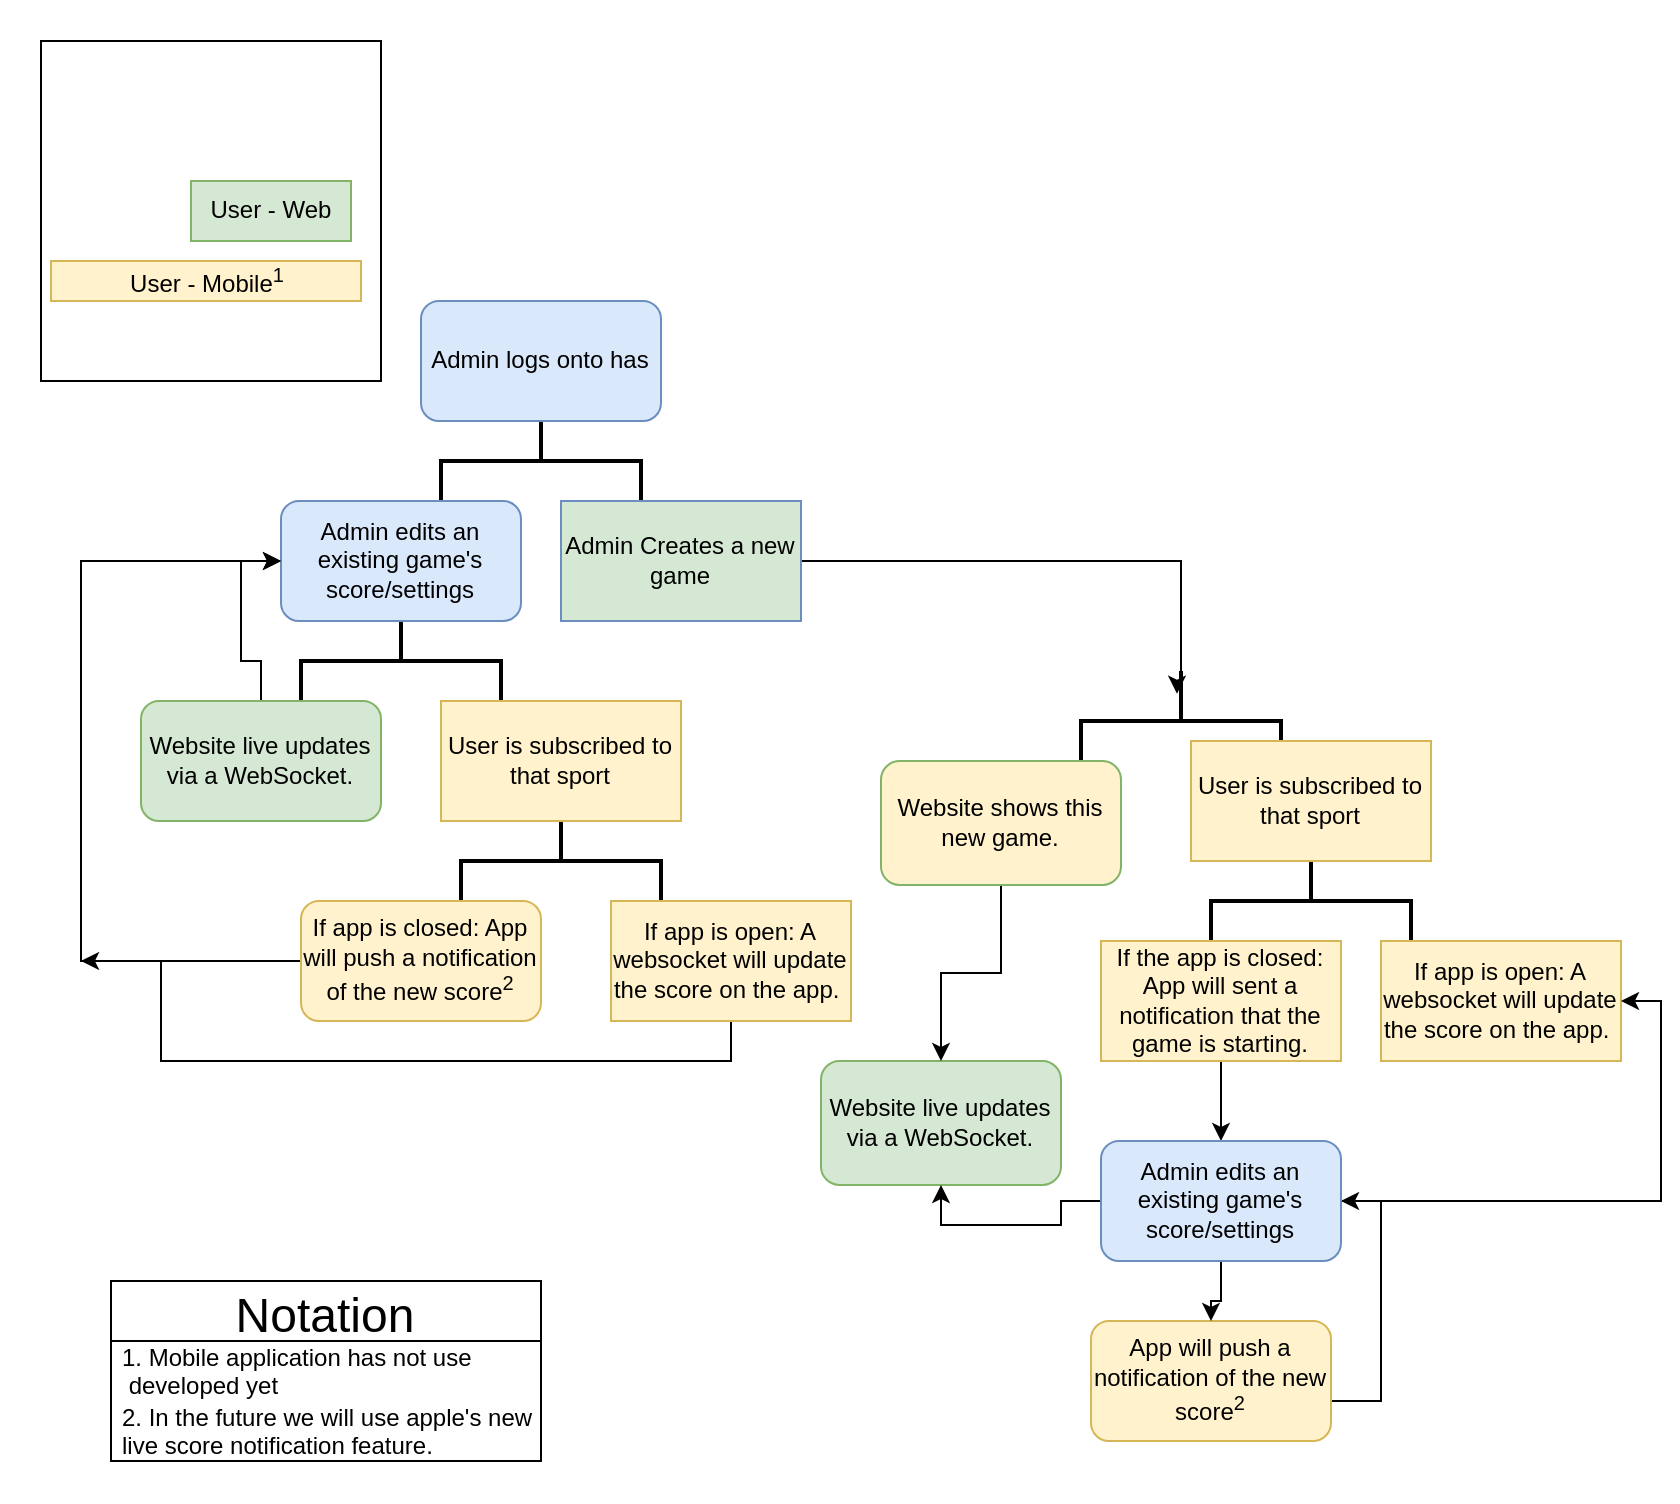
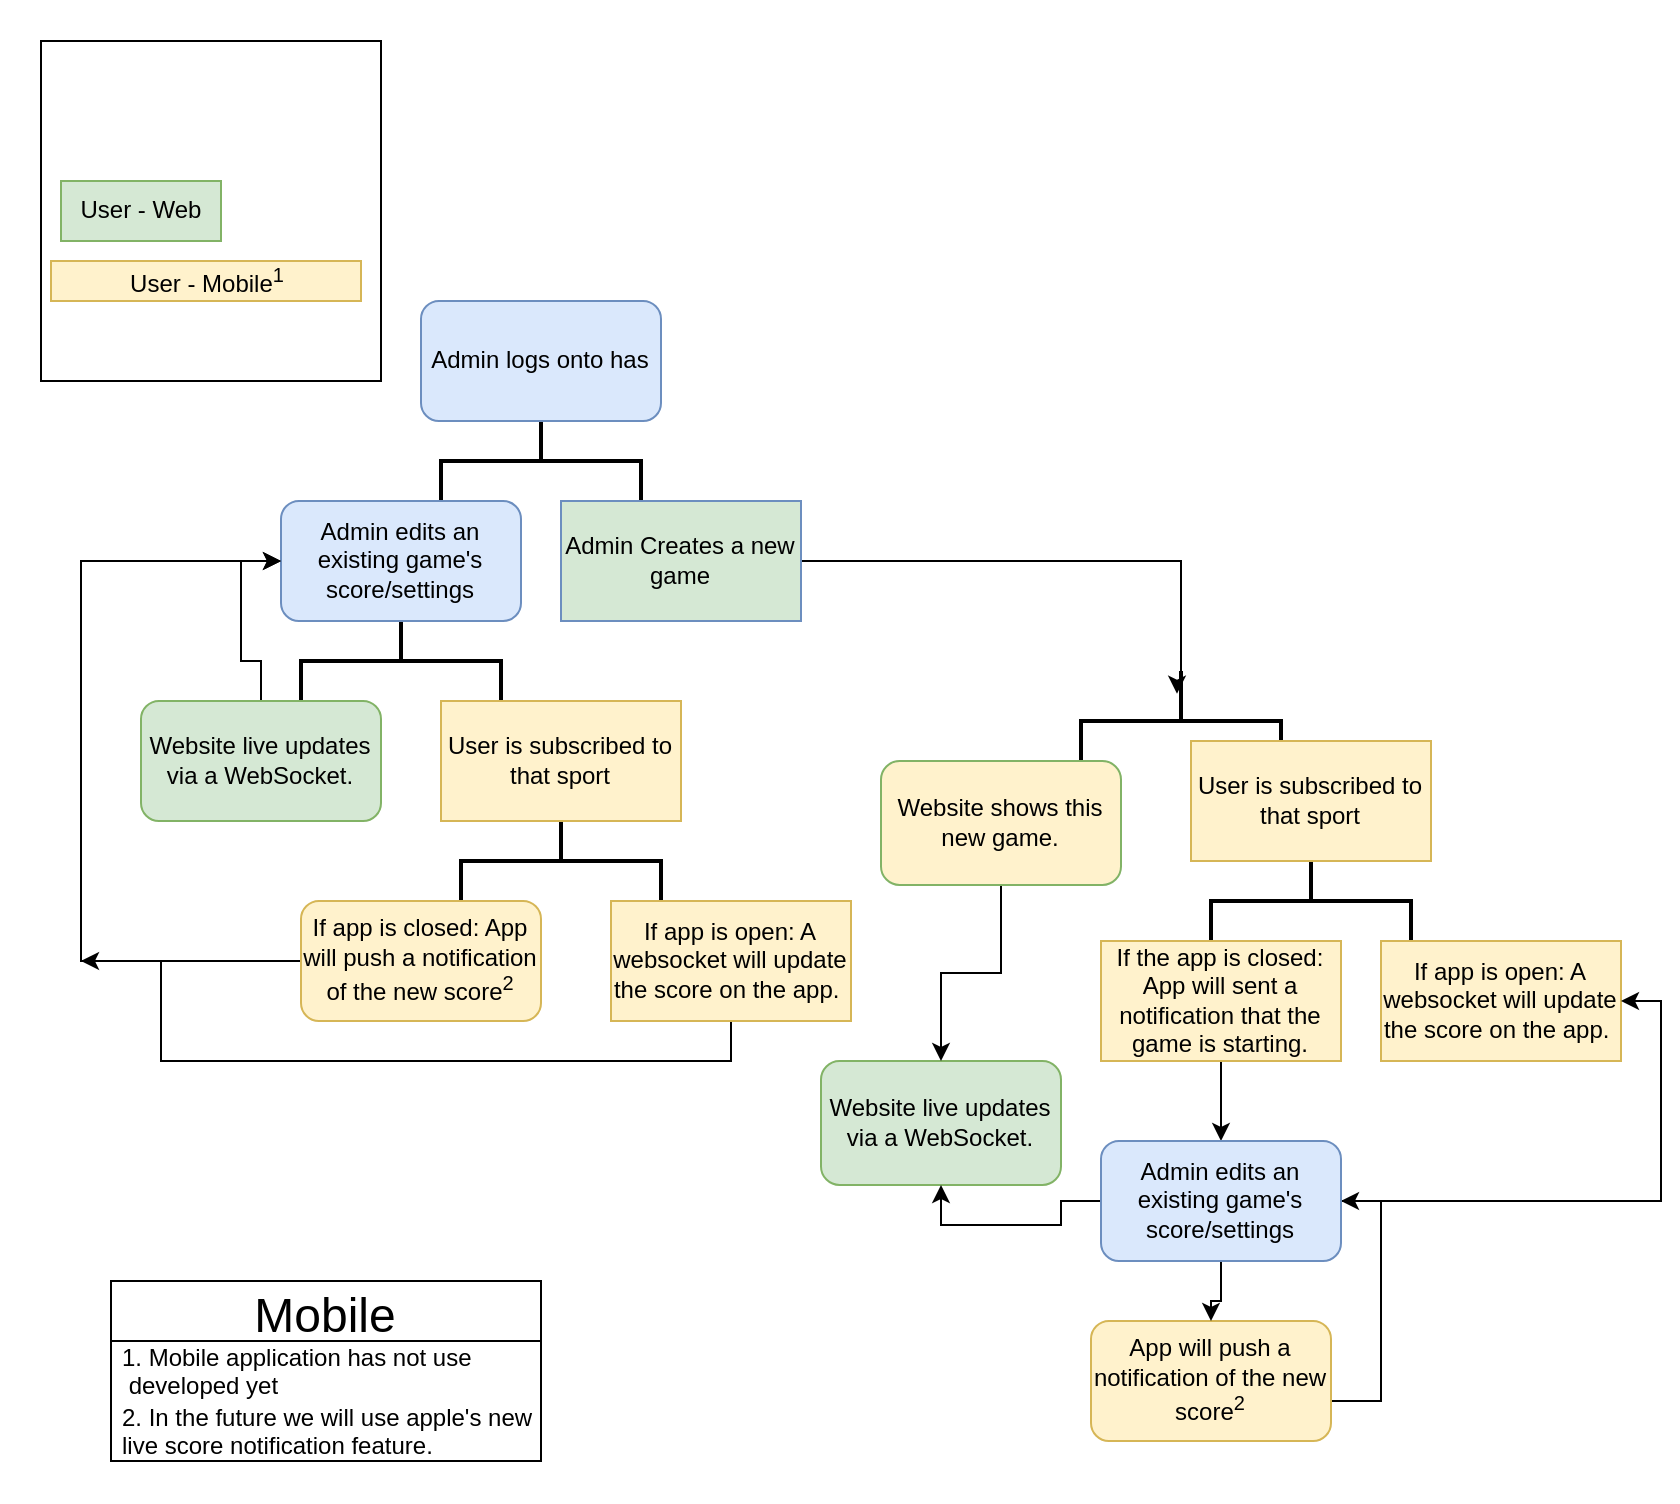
node "User - Web": moved (271, 211) -> (141, 211)
node "Notation": label "Notation" -> "Mobile"
